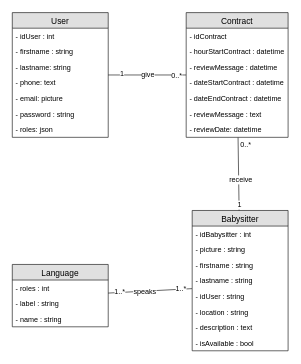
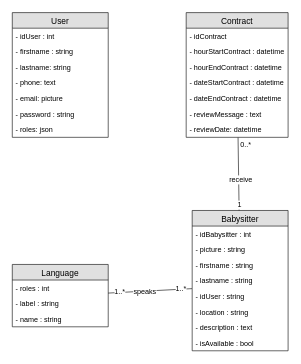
node "- reviewMessage : datetime": label "- reviewMessage : datetime" -> "- hourEndContract : datetime"
edge "User" -- "Contract": removed, labels "1", "give", "0..*"
